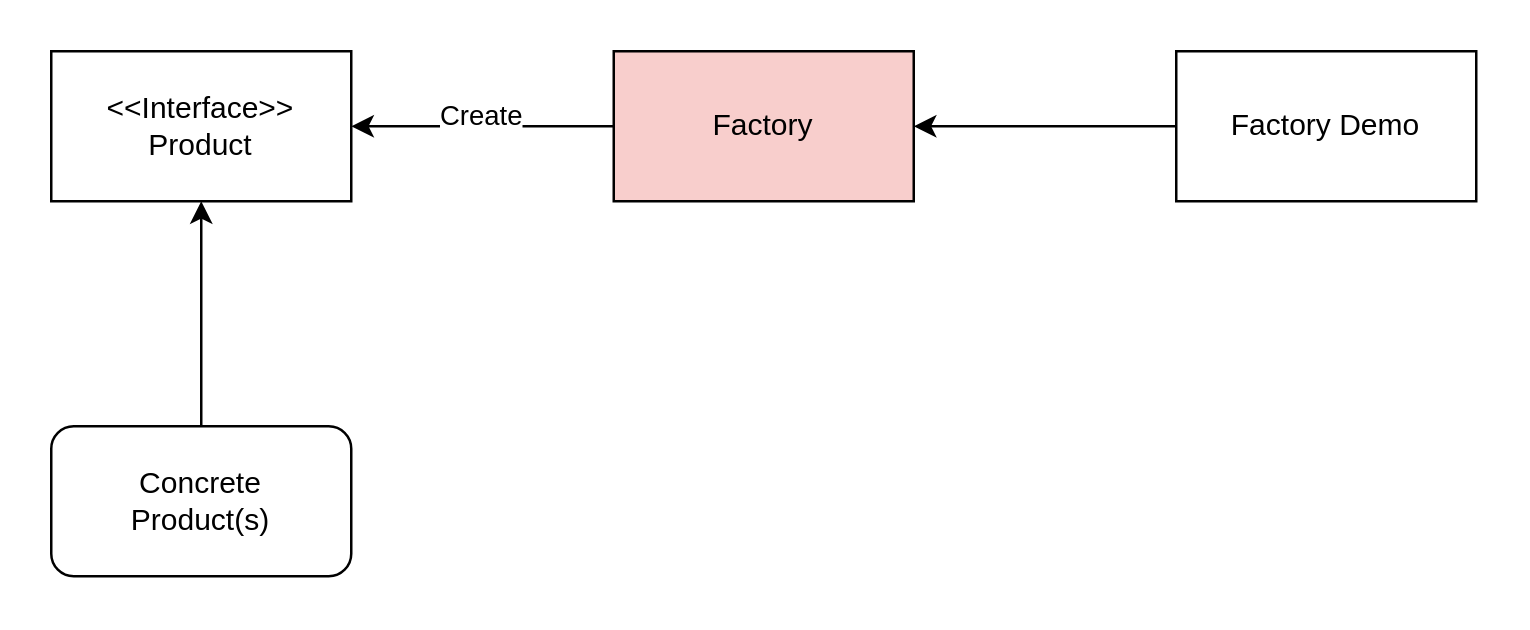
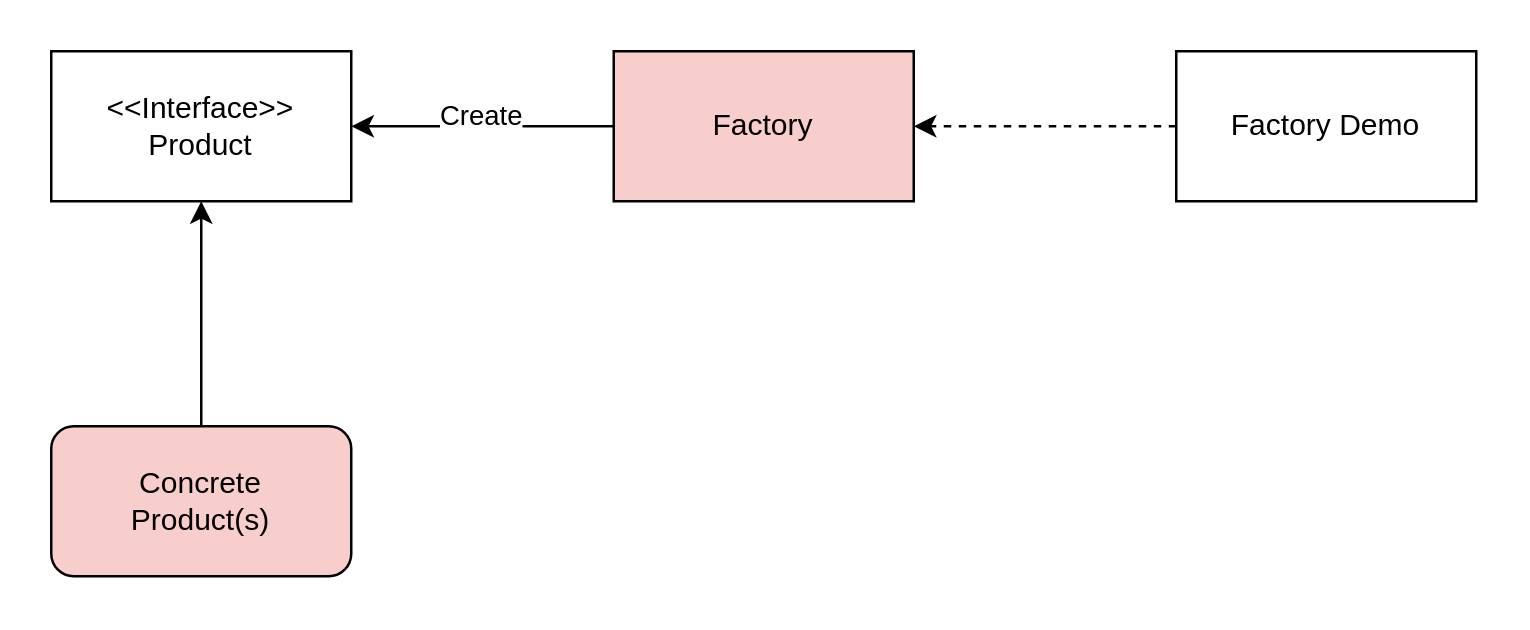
edge "Factory Demo" -> "Factory": style solid -> dashed
node "Concrete Product(s)": fillcolor #ffffff -> #f8cecc
